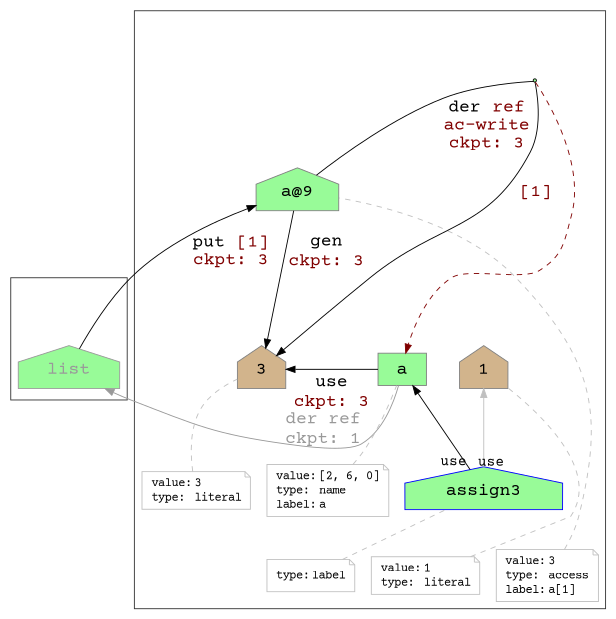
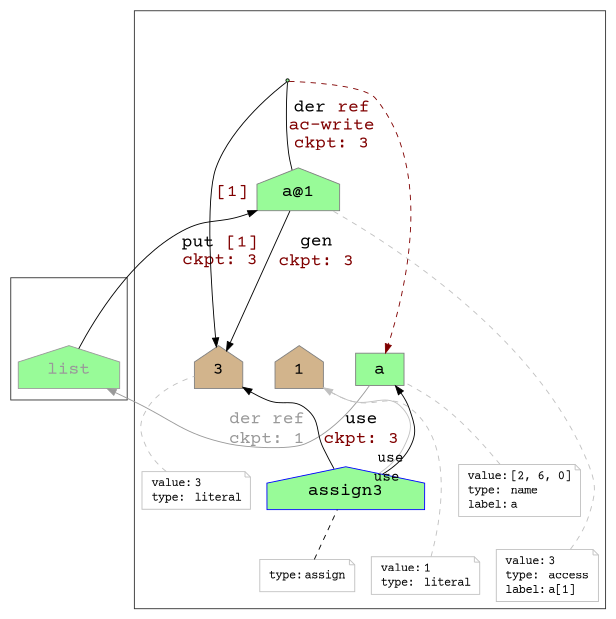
node "a@9": label "a@9" -> "a@1"
edge "a" -> "3": now "assign3" -> "3"
edge "assign3" -- "type:": color gray -> black
node "type:": text "label" -> "assign"
